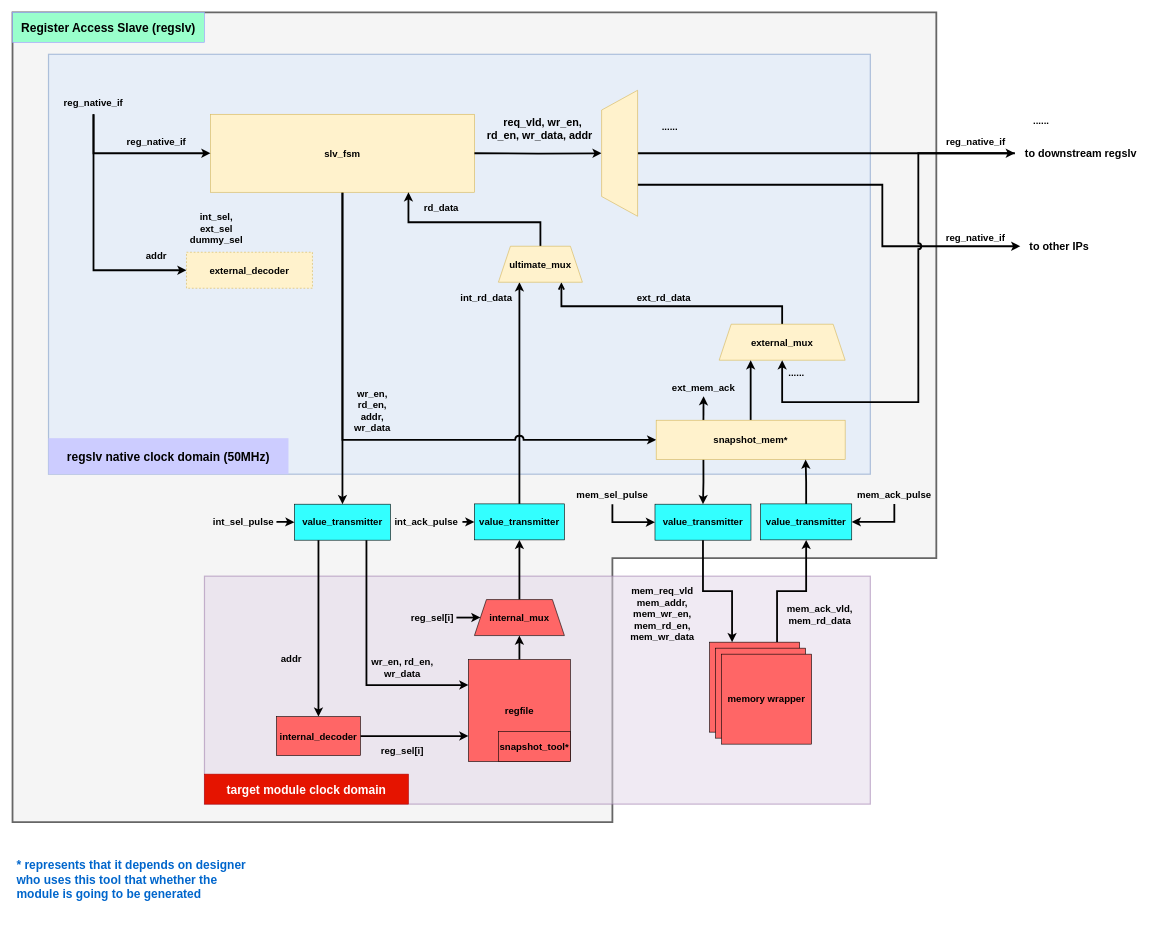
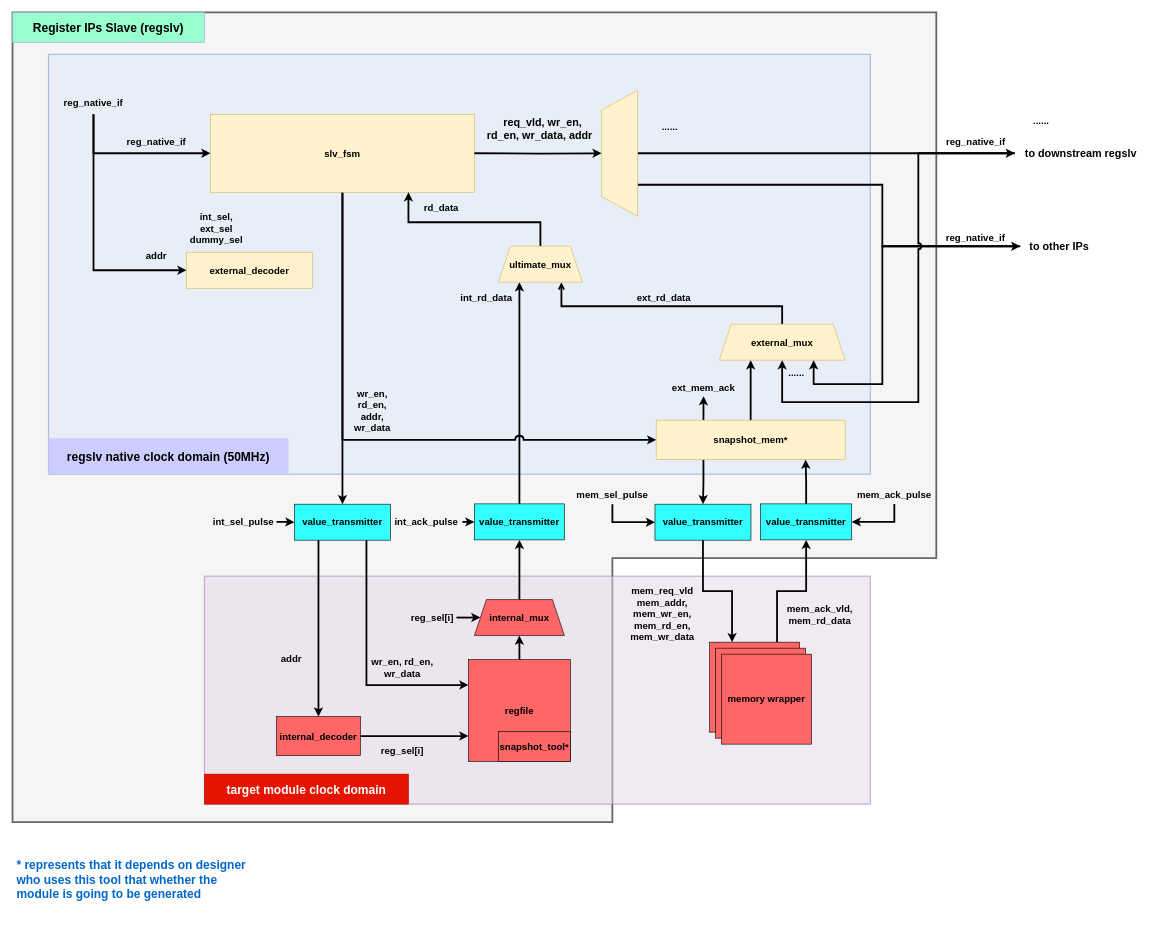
node "Register Access Slave (regslv)": label "Register Access Slave (regslv)" -> "Register IPs Slave (regslv)"
node "external_decoder": style dashed -> solid
edge "to other IPs" -> "external_mux": added
